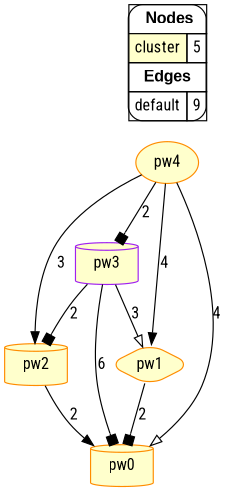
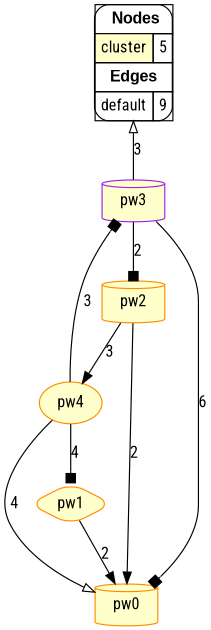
edge "pw4" -> "pw3": label "2" -> "3"
edge "pw4" -> "pw2": reversed
edge "pw4" -> "pw1": arrowhead normal -> box
edge "pw3" -> "pw1": now "pw3" -> "Nodes"
edge "pw1" -> "pw0": arrowhead box -> normal
